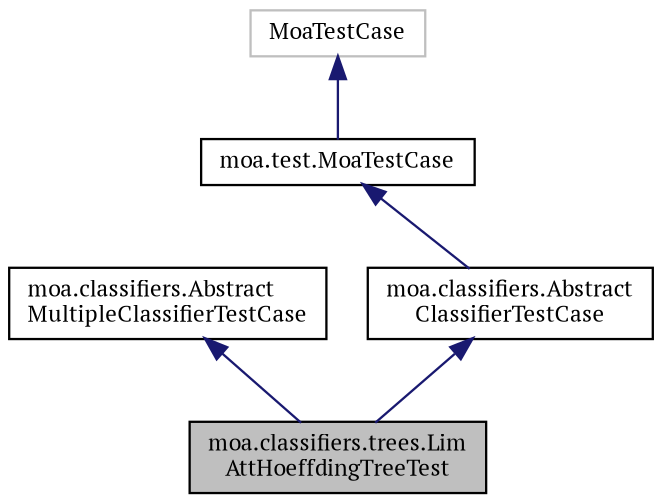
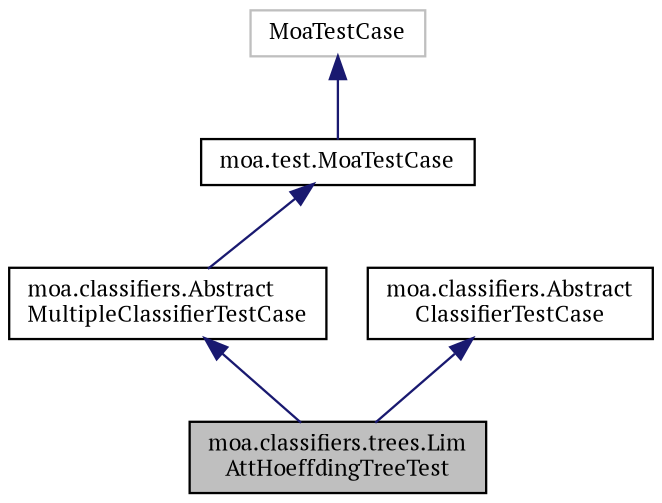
edge "moa.classifiers.Abstract ClassifierTestCase" -> "moa.test.MoaTestCase": now "moa.classifiers.Abstract MultipleClassifierTestCase" -> "moa.test.MoaTestCase"
